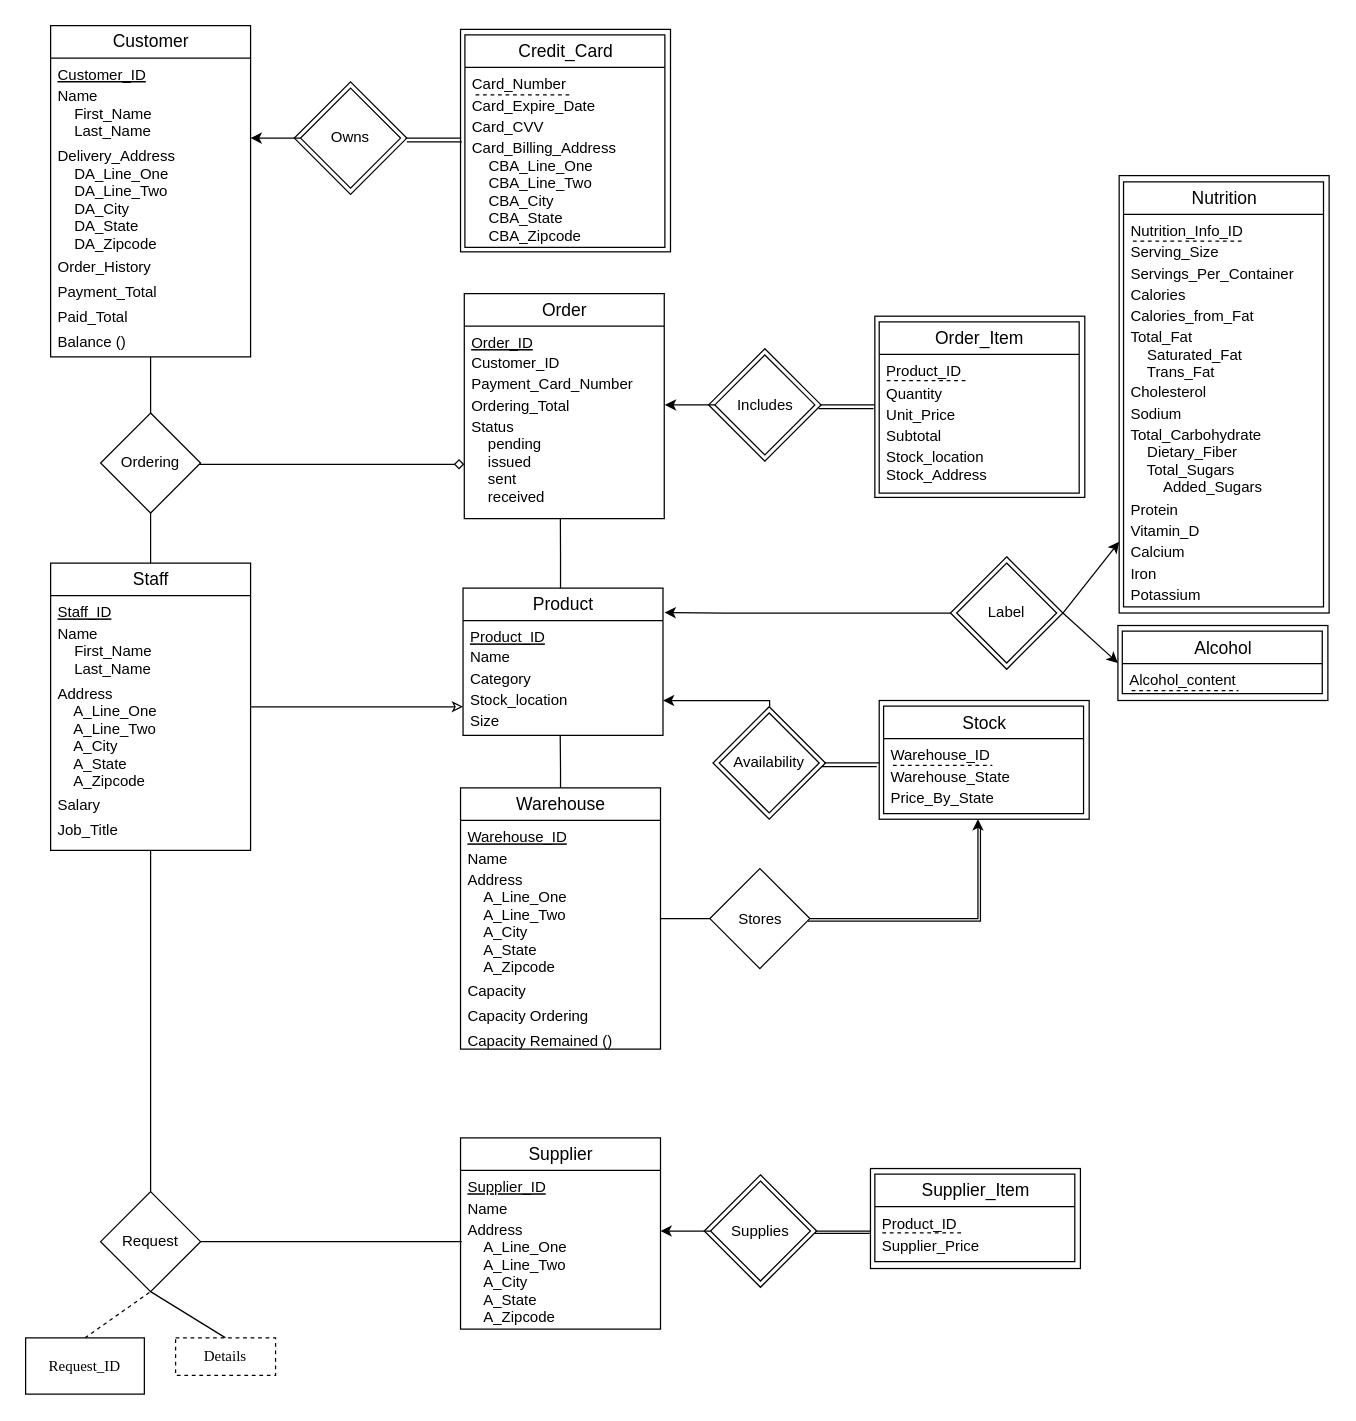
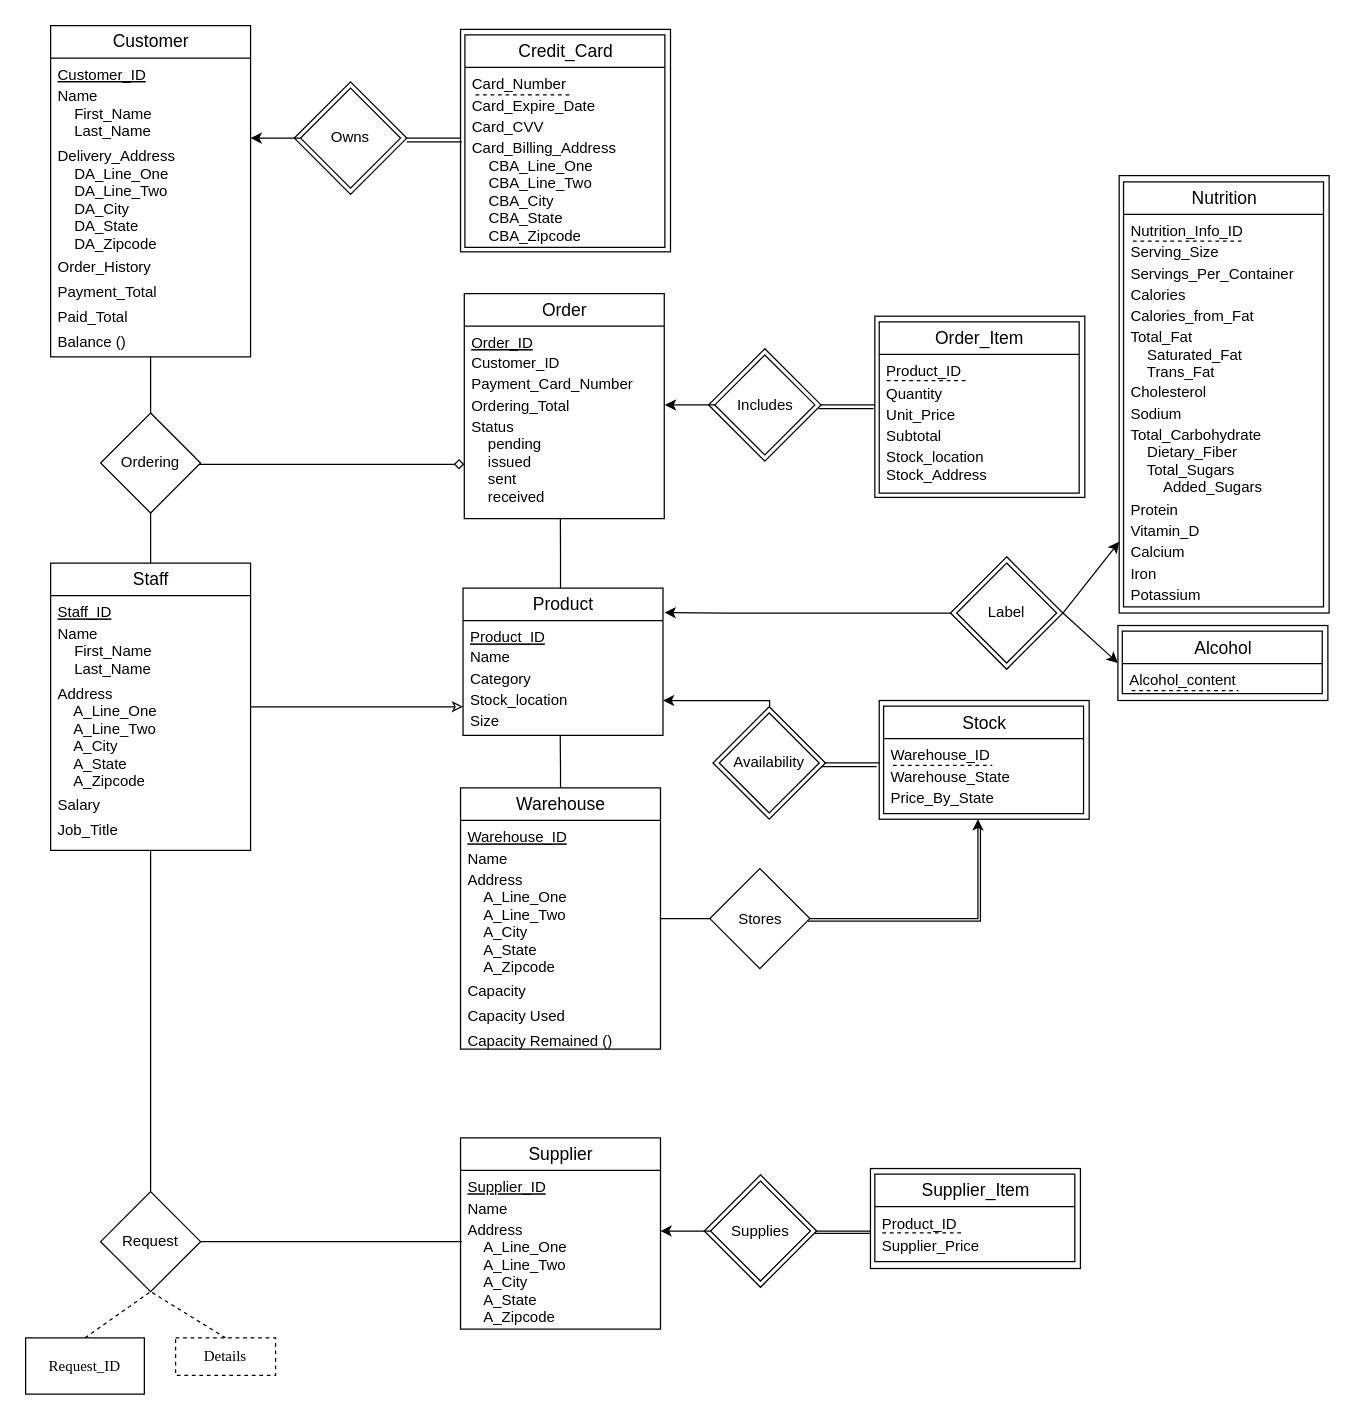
node "Capacity Ordering": label "Capacity Ordering" -> "Capacity Used"
edge "Request" -- "Details": style solid -> dashed
